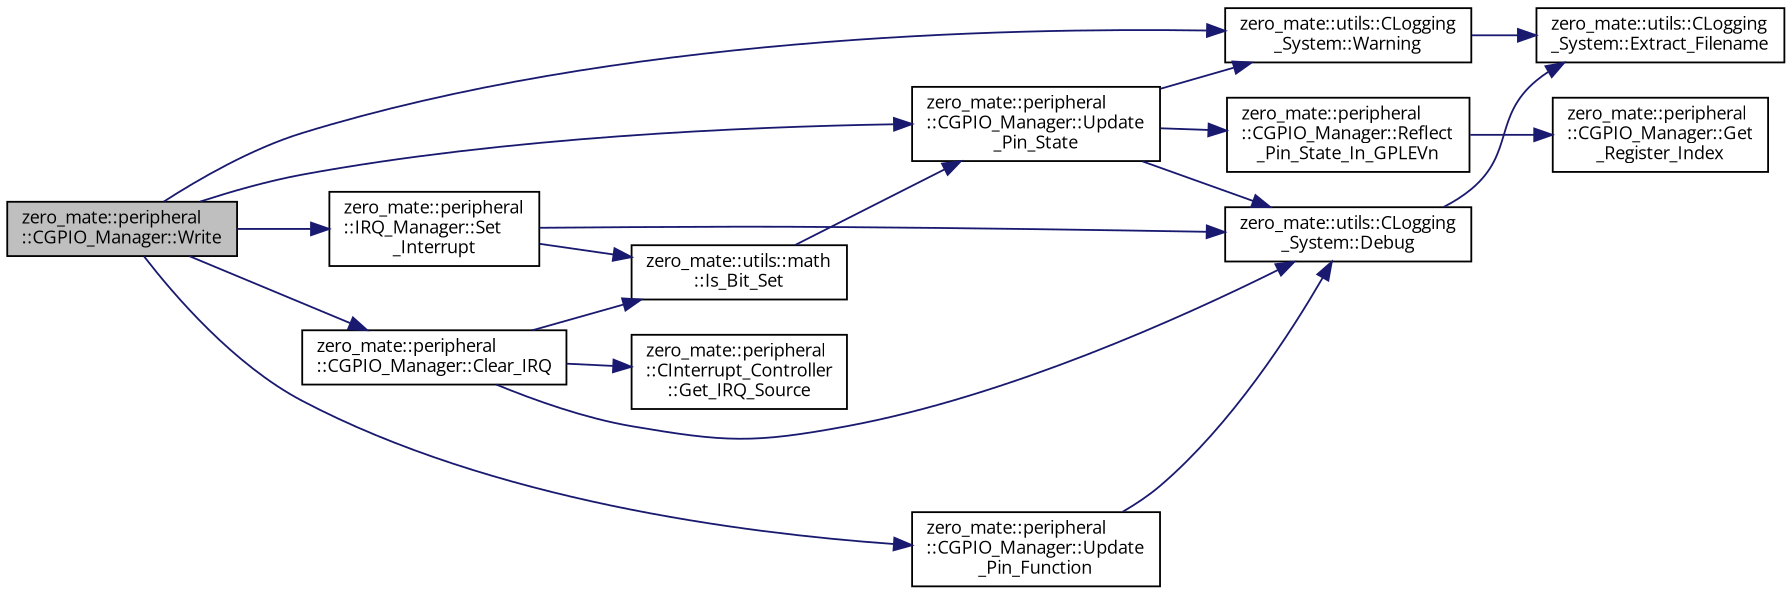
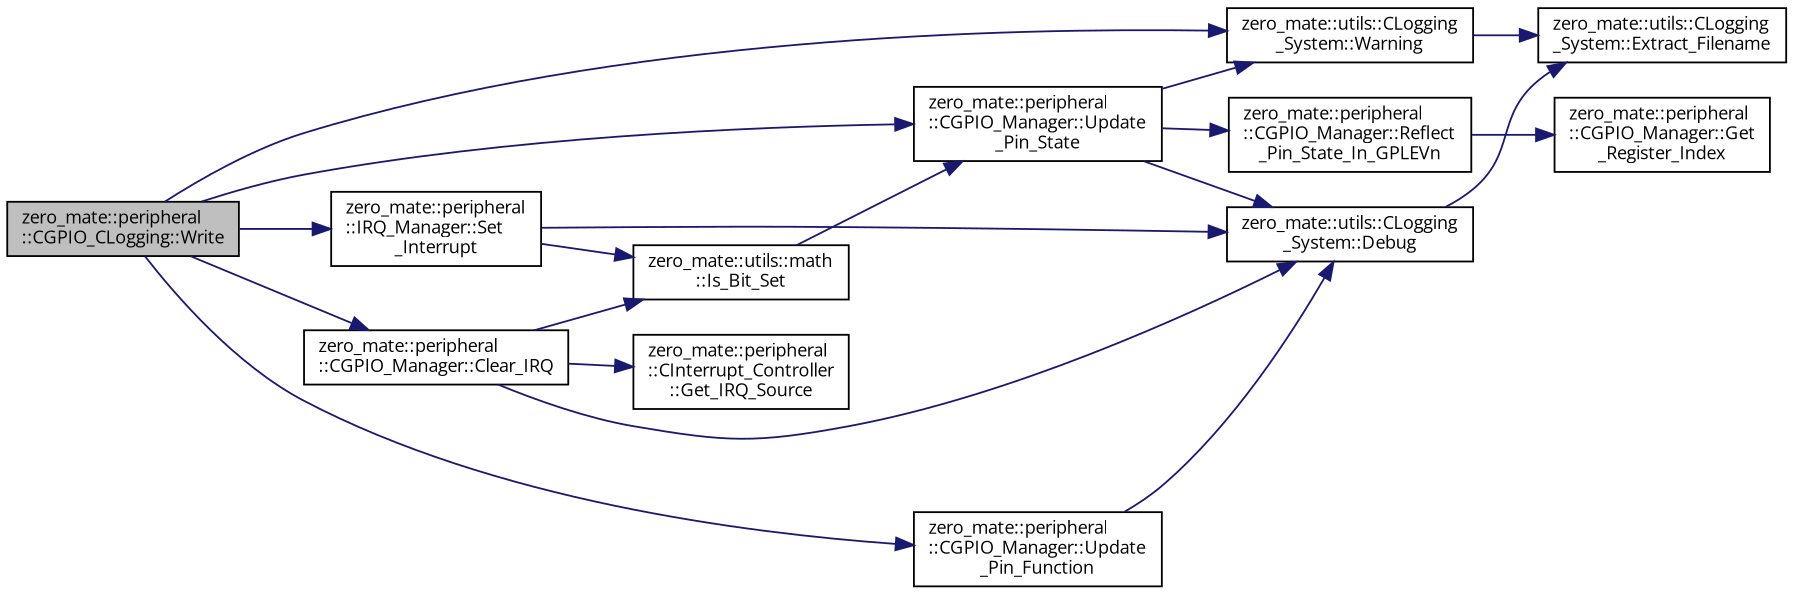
node "zero_mate::peripheral ::CGPIO_Manager::Write": label "zero_mate::peripheral ::CGPIO_Manager::Write" -> "zero_mate::peripheral ::CGPIO_CLogging::Write"
